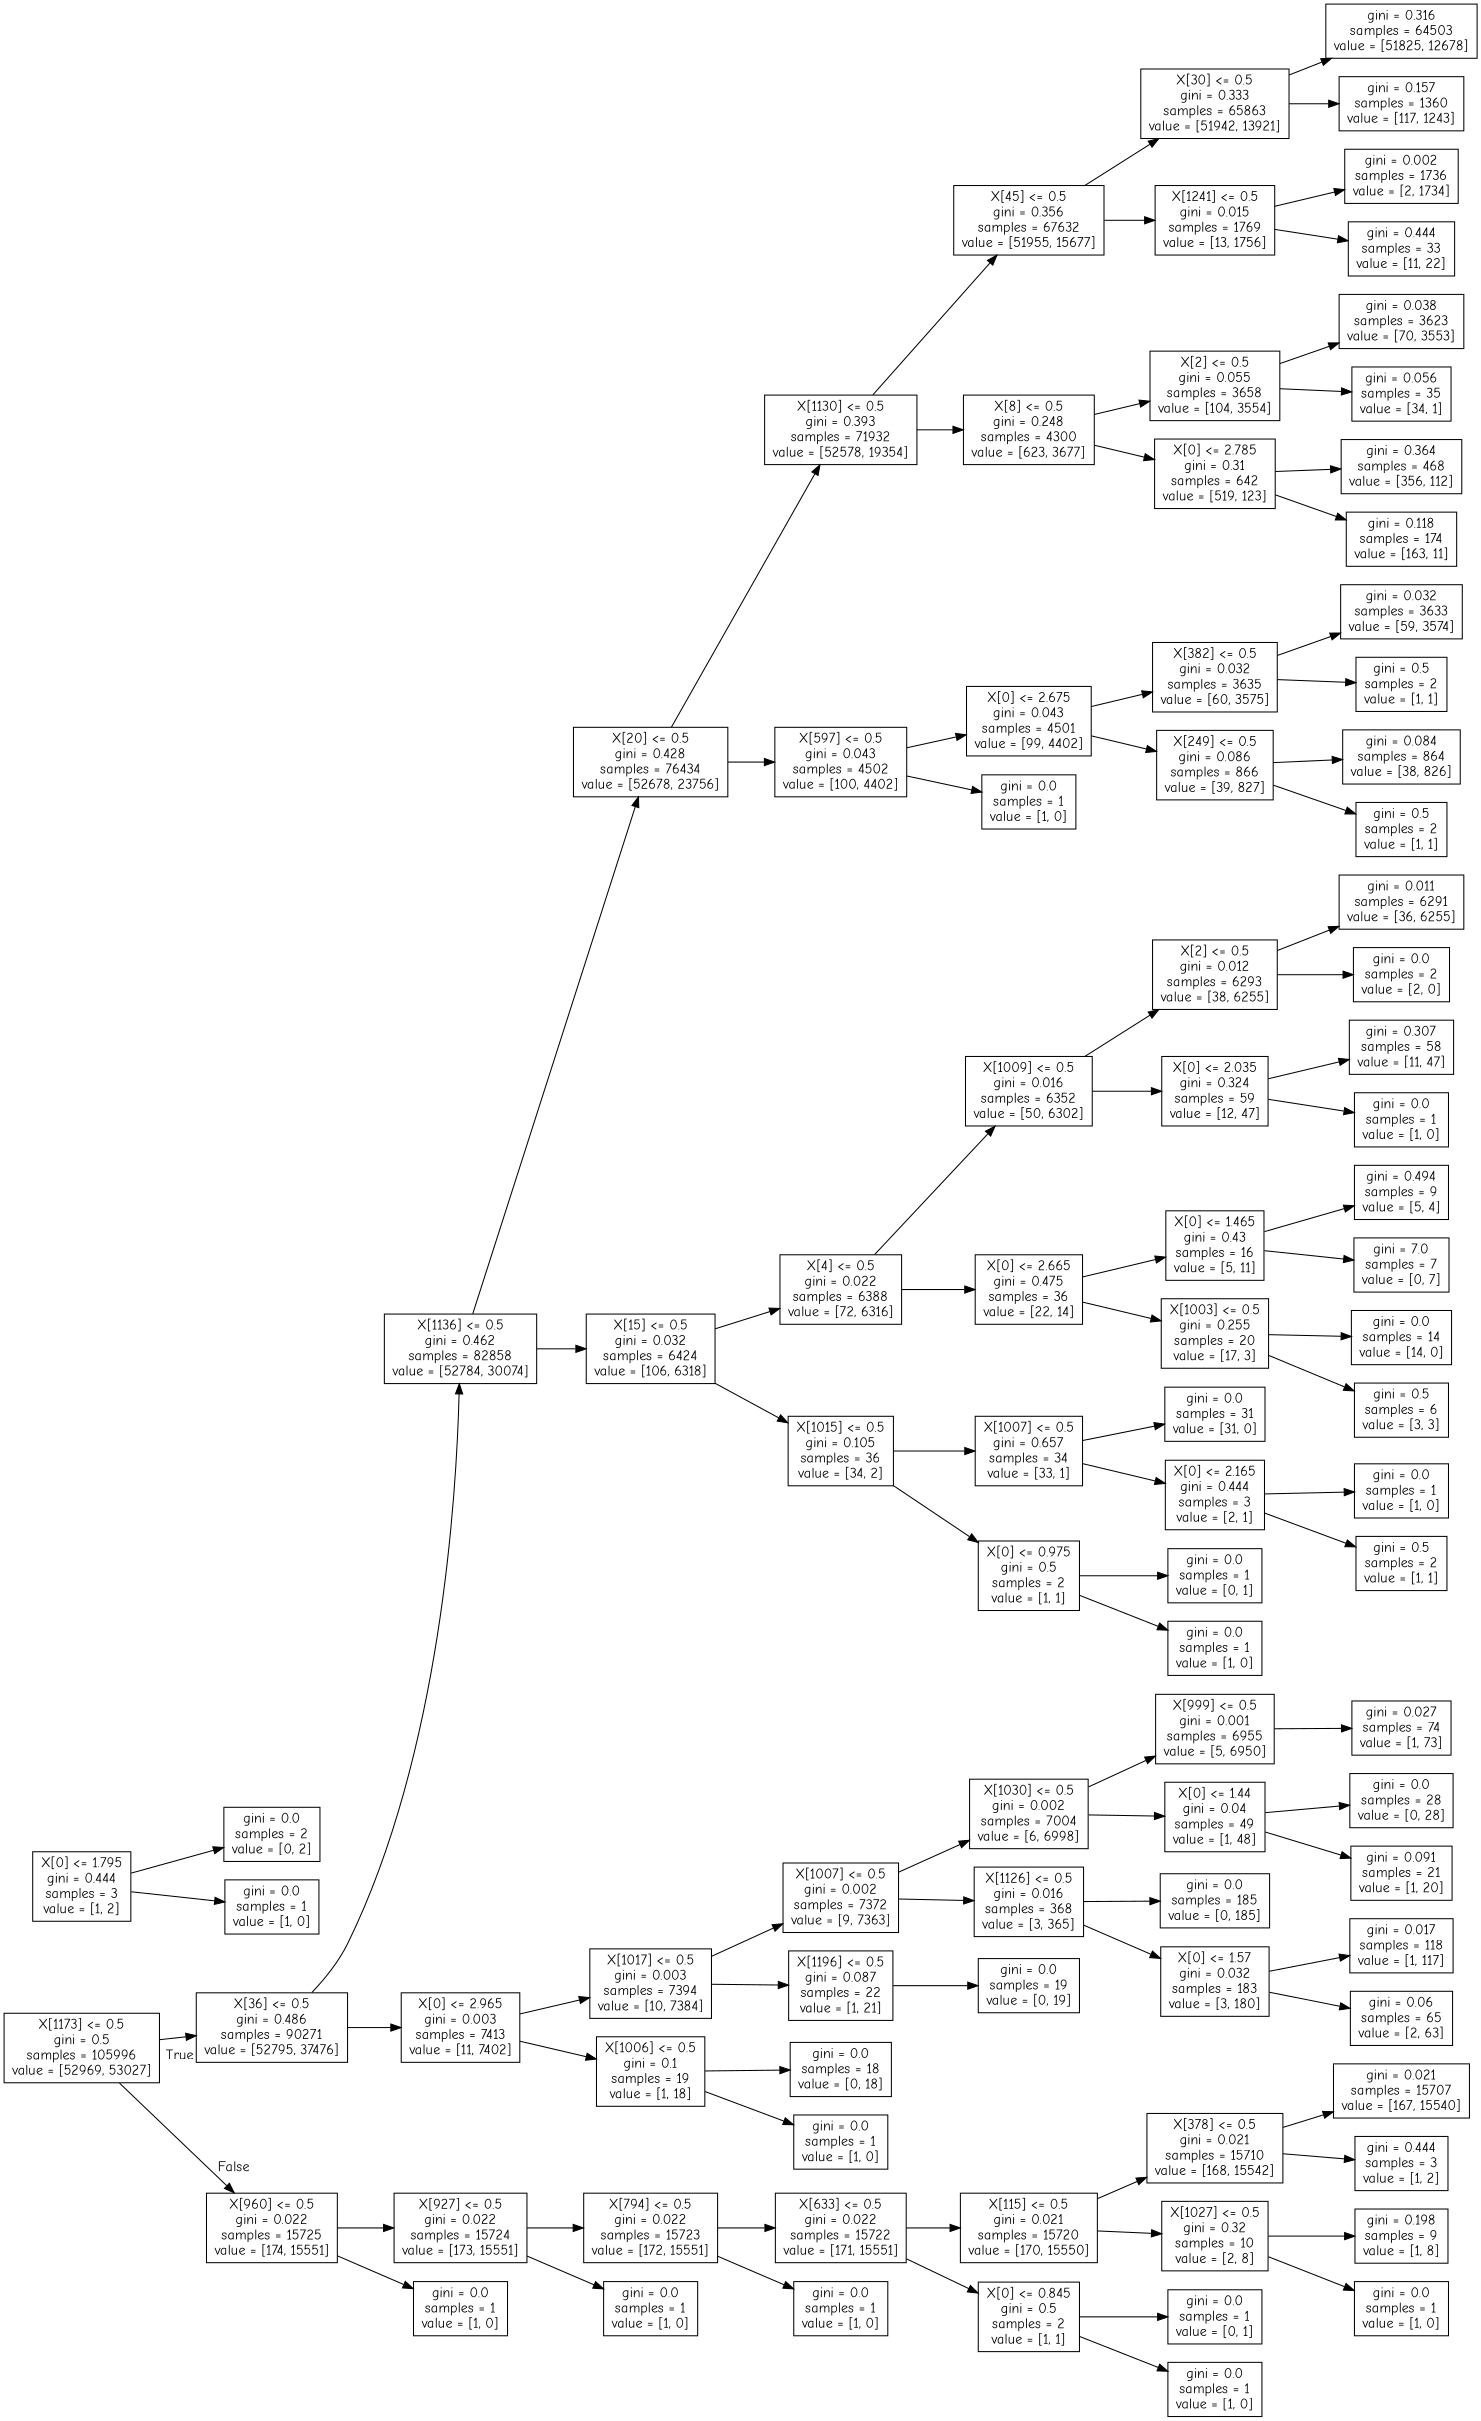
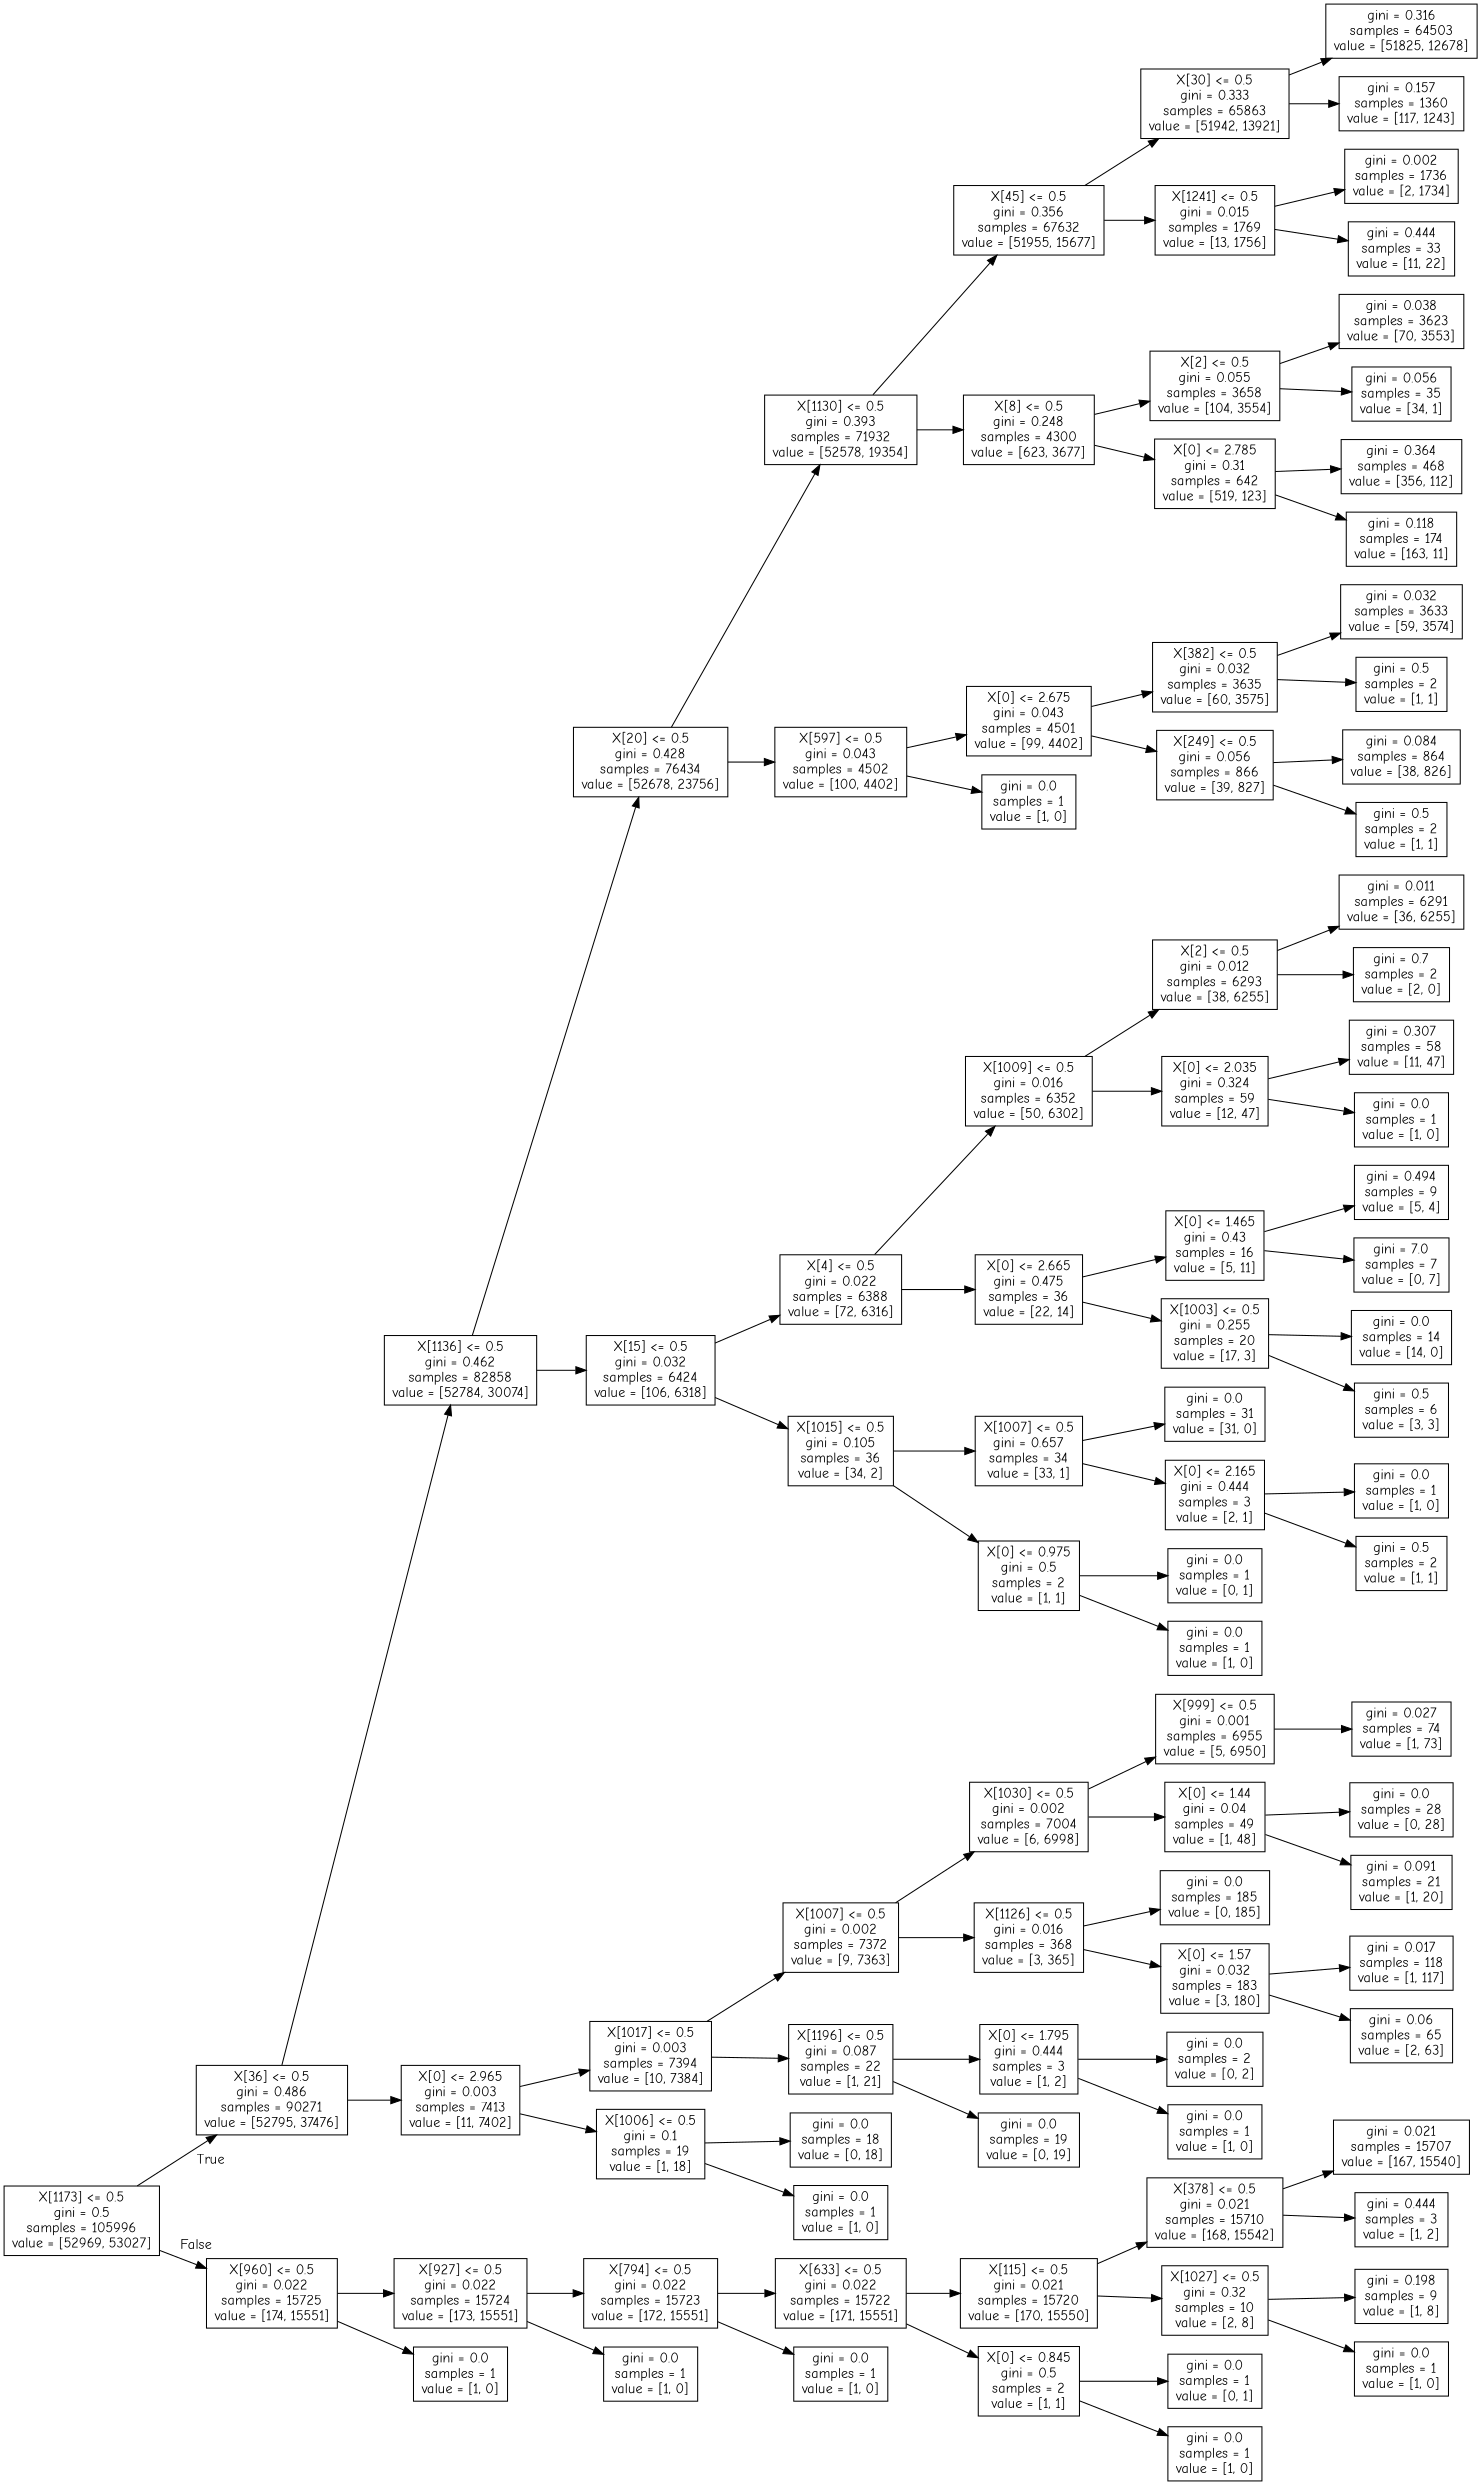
node "X[249] <= 0.5 gini = 0.086 samples = 866 value = [39, 827]": label "X[249] <= 0.5 gini = 0.086 samples = 866 value = [39, 827]" -> "X[249] <= 0.5 gini = 0.056 samples = 866 value = [39, 827]"
node "gini = 0.0 samples = 2 value = [2, 0]": label "gini = 0.0 samples = 2 value = [2, 0]" -> "gini = 0.7 samples = 2 value = [2, 0]"
edge "X[1196] <= 0.5 gini = 0.087 samples = 22 value = [1, 21]" -> "X[0] <= 1.795 gini = 0.444 samples = 3 value = [1, 2]": added
